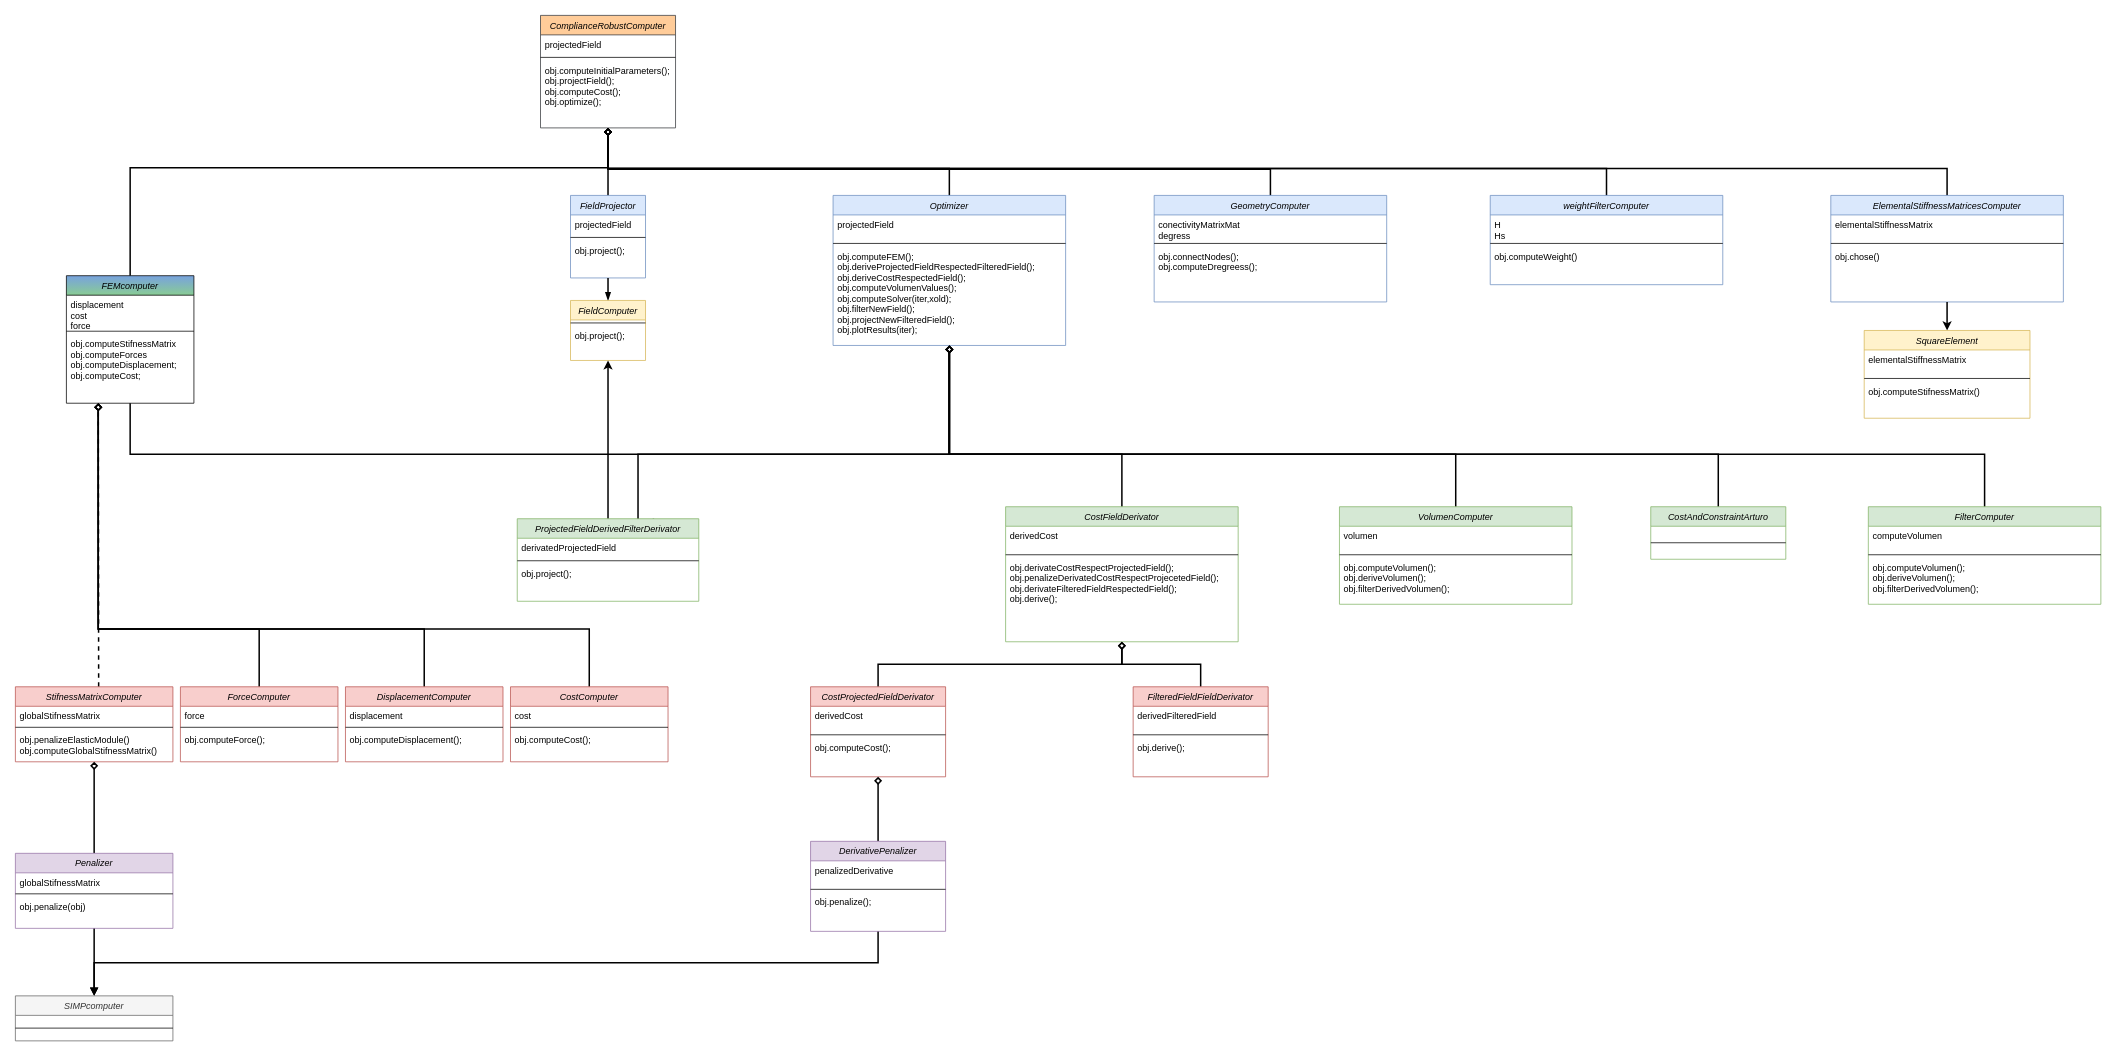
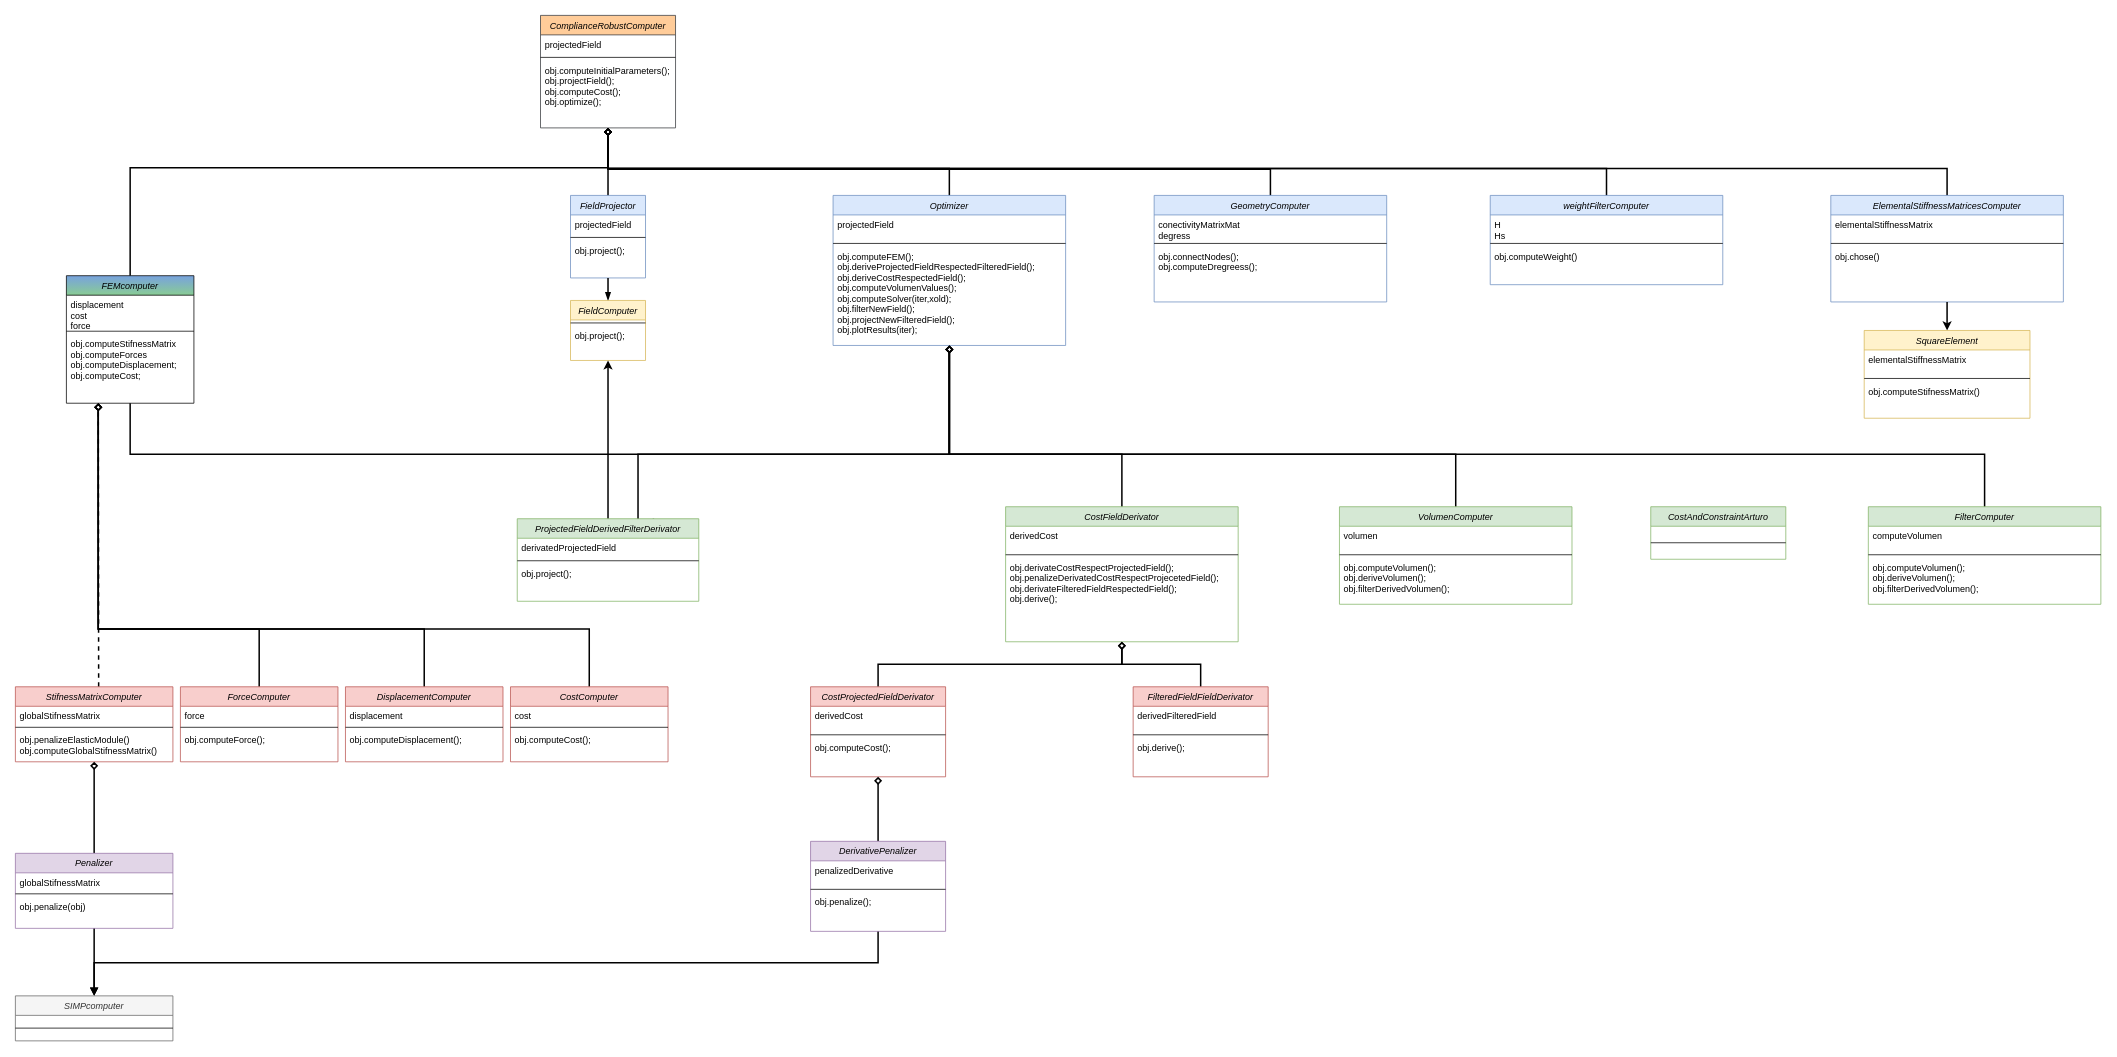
edge "CostAndConstraintArturo" -> "Optimizer": removed
